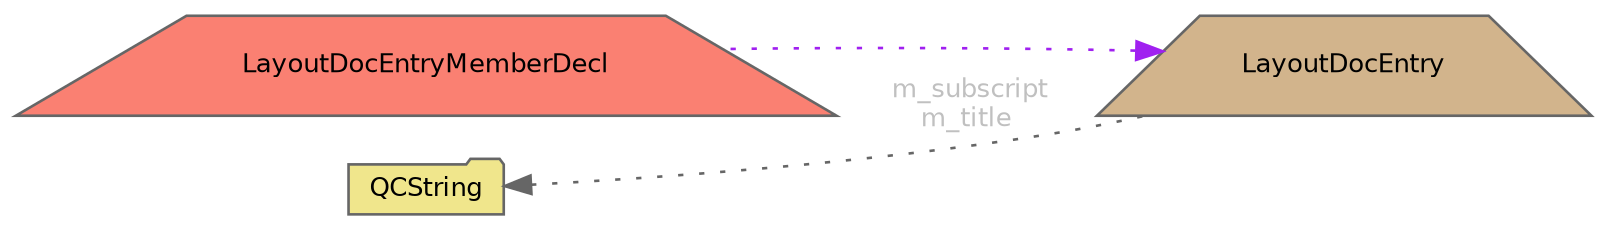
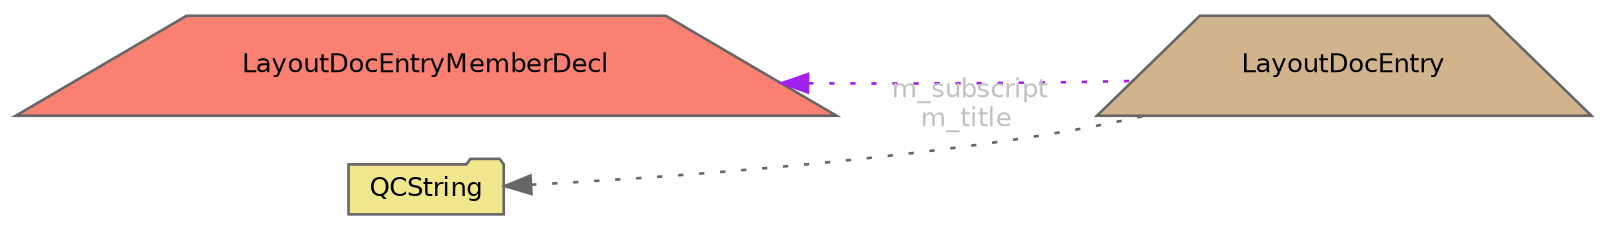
edge "LayoutDocEntryMemberDecl" -> "LayoutDocEntry": reversed
